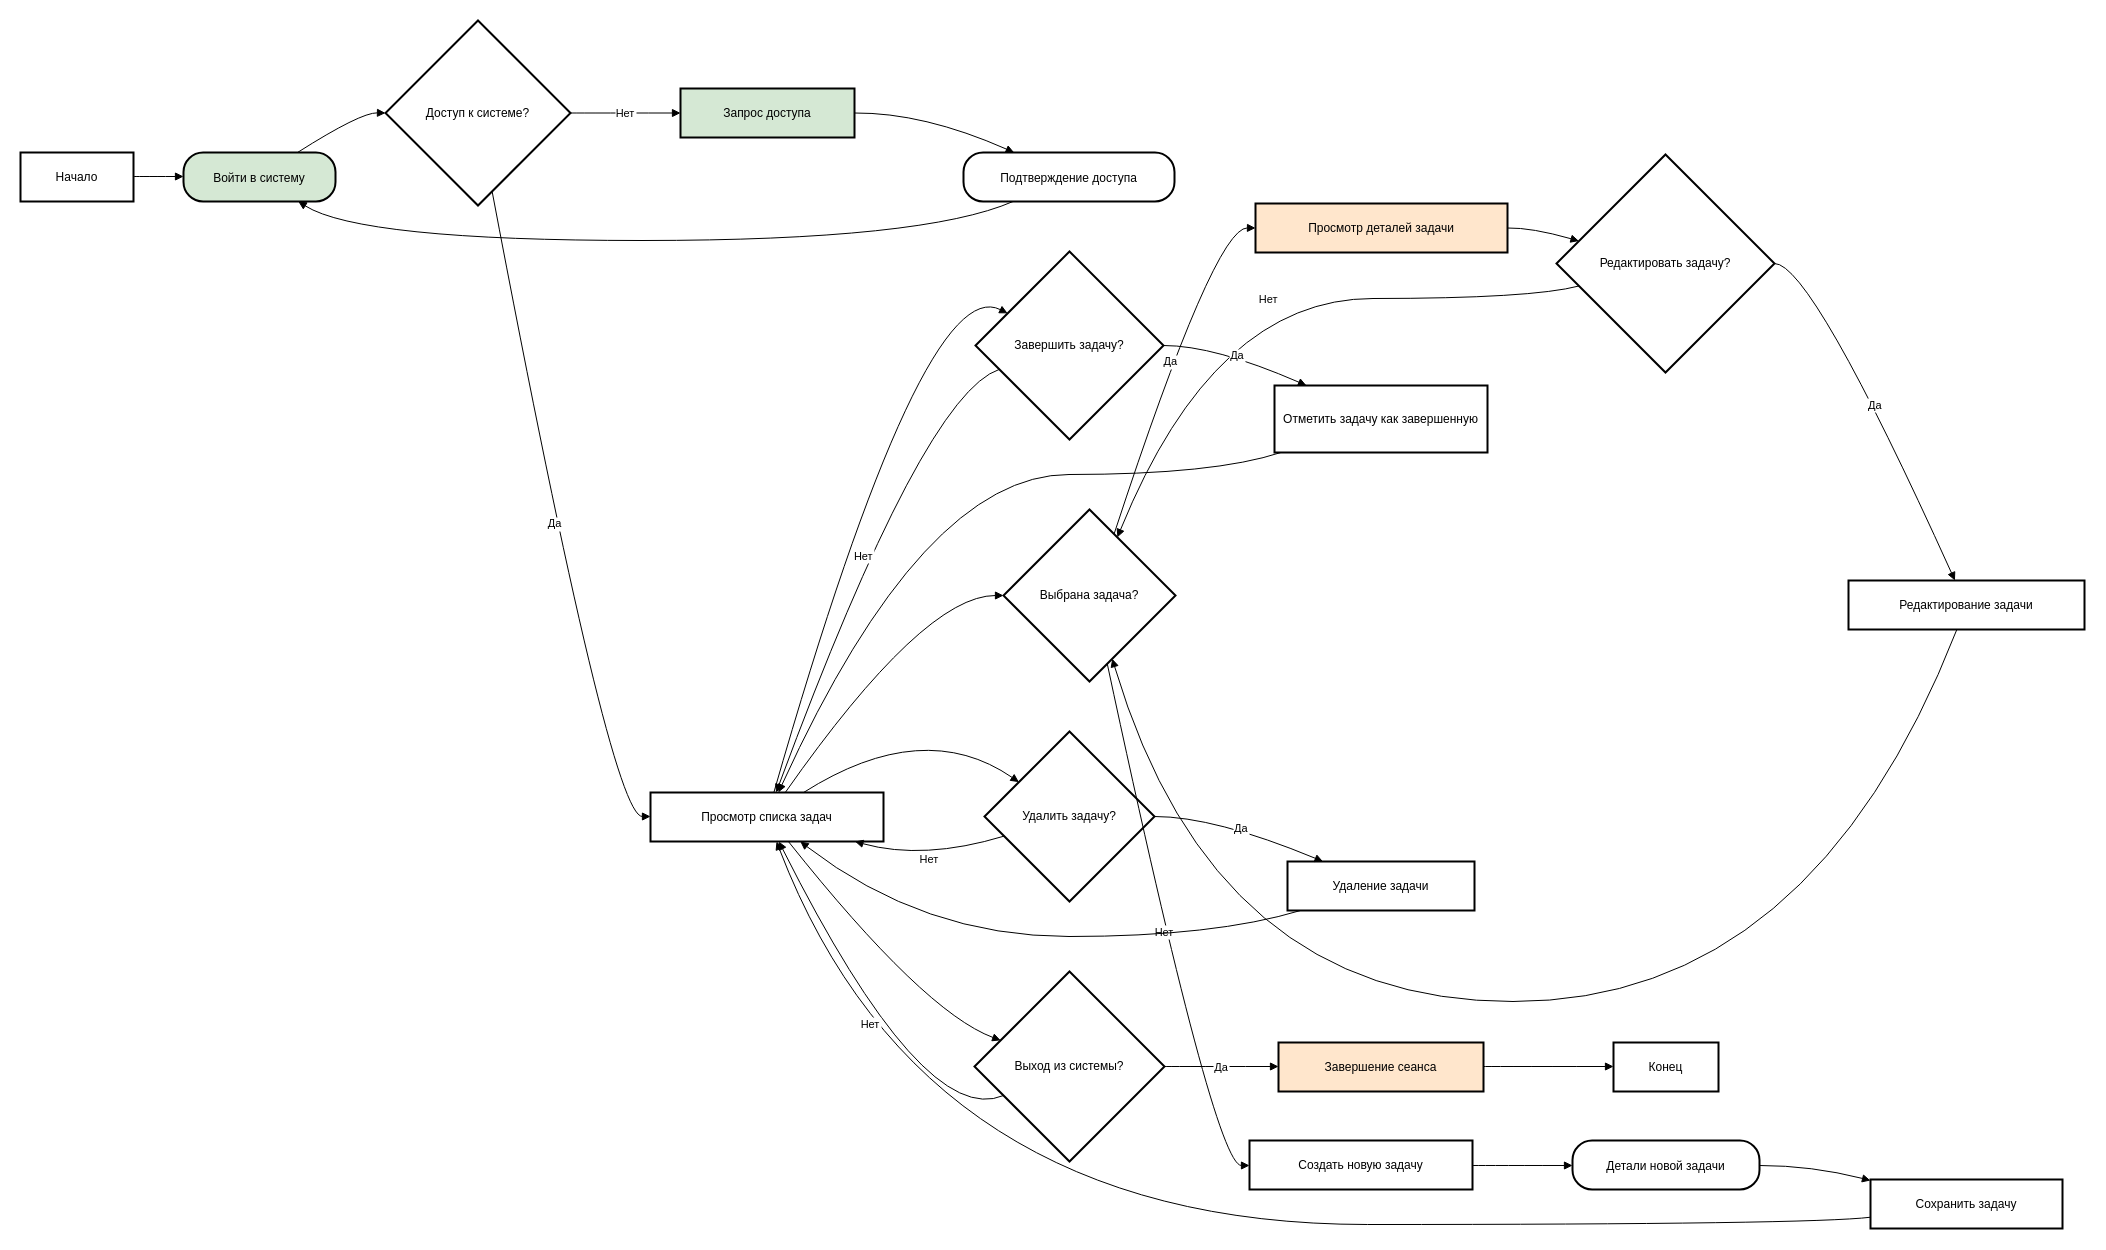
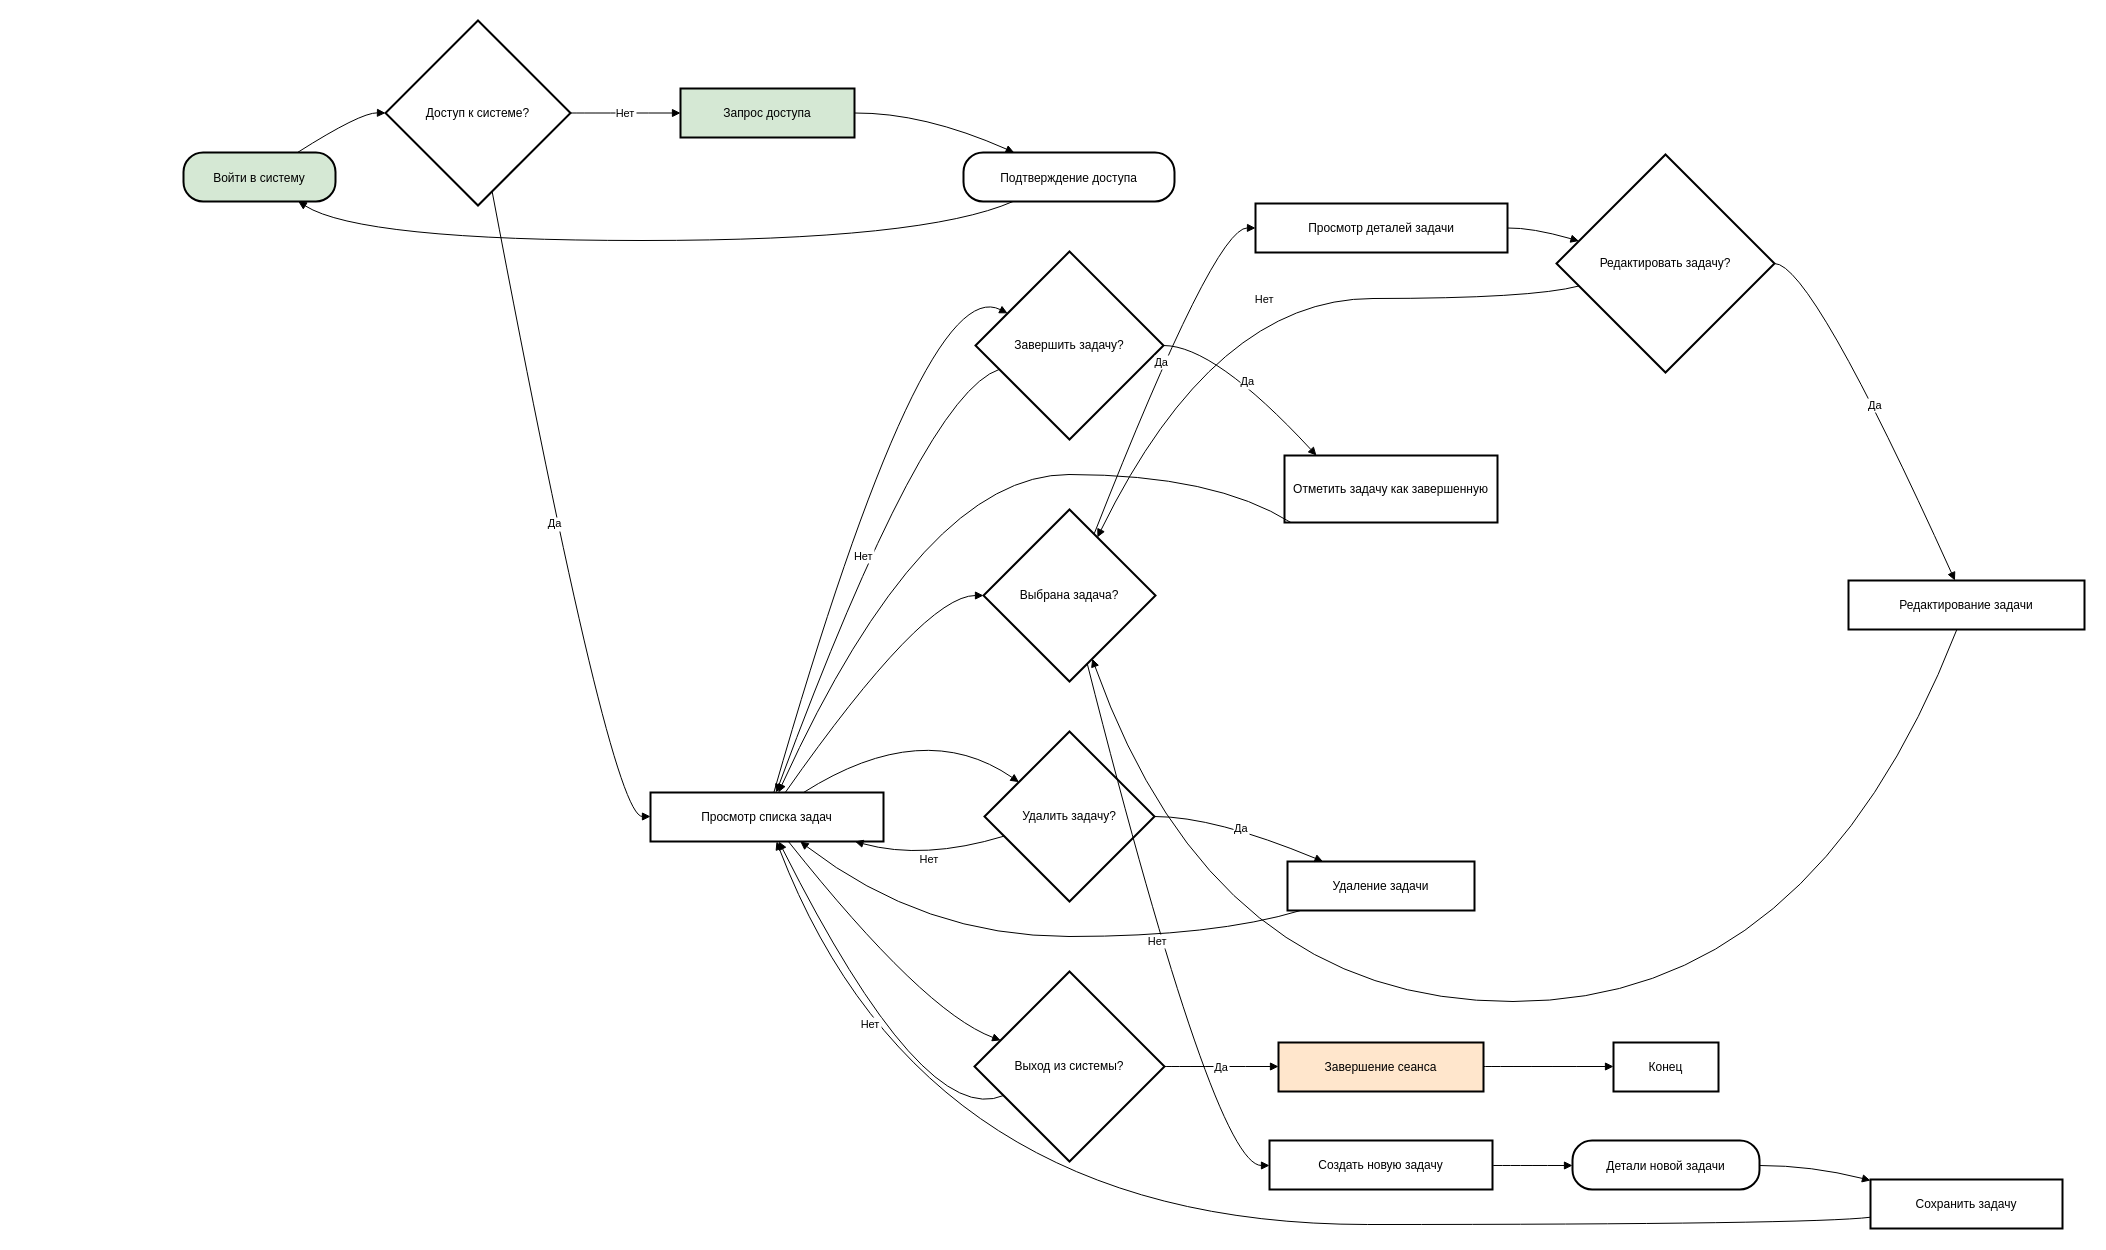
node "Начало": removed
edge "Начало" -> "Войти в систему": removed
node "Просмотр деталей задачи": fillcolor #ffe6cc -> #ffffff
node "Отметить задачу как завершенную": moved (1381, 419) -> (1391, 489)
node "Выбрана задача?": moved (1090, 596) -> (1070, 596)
node "Создать новую задачу": moved (1361, 1165) -> (1381, 1165)
